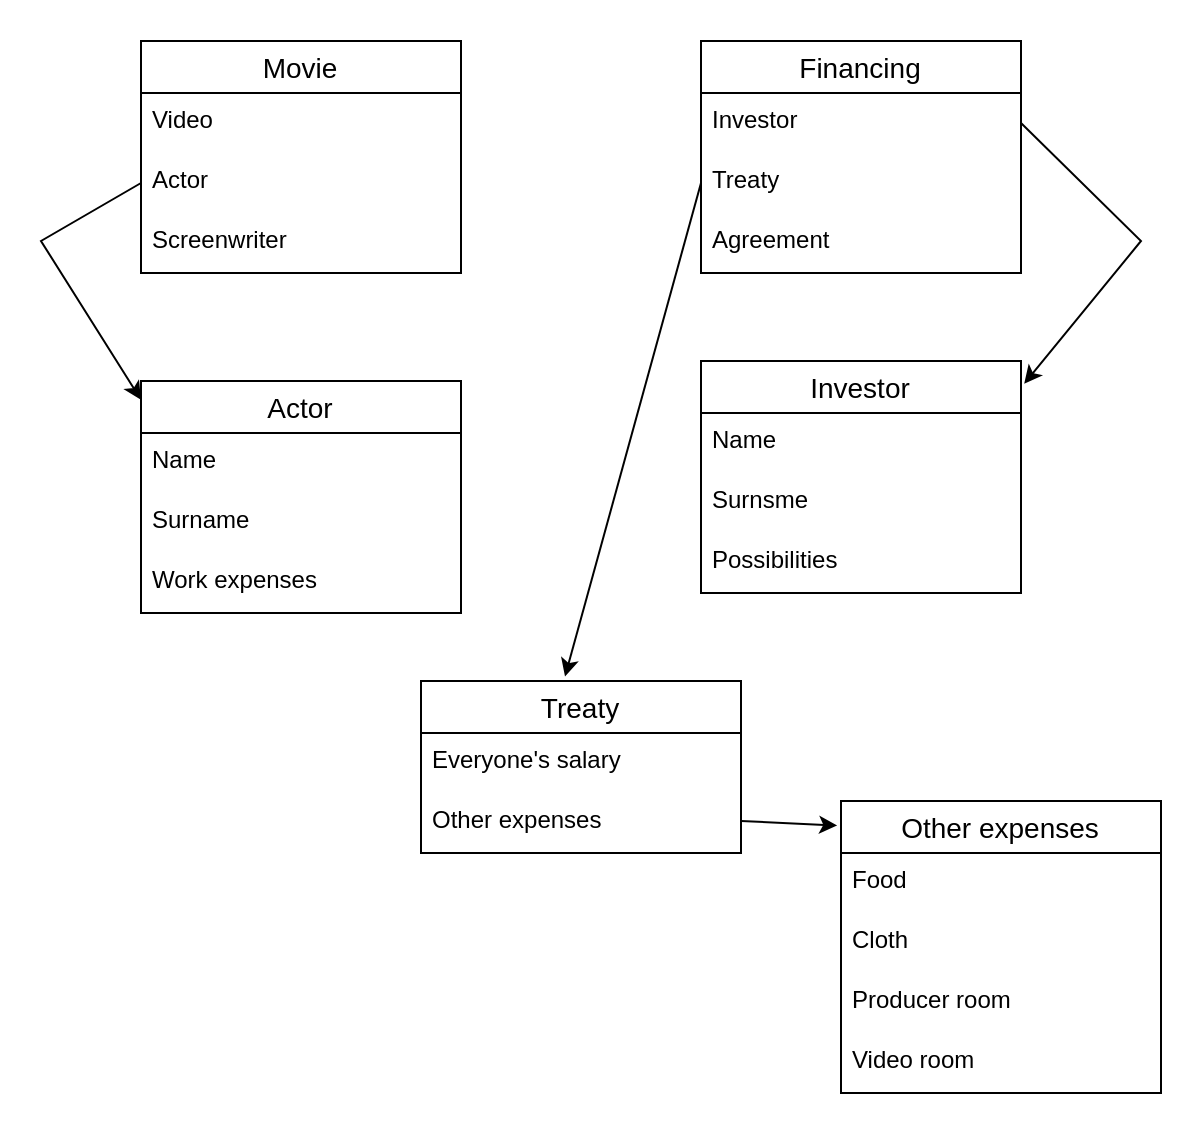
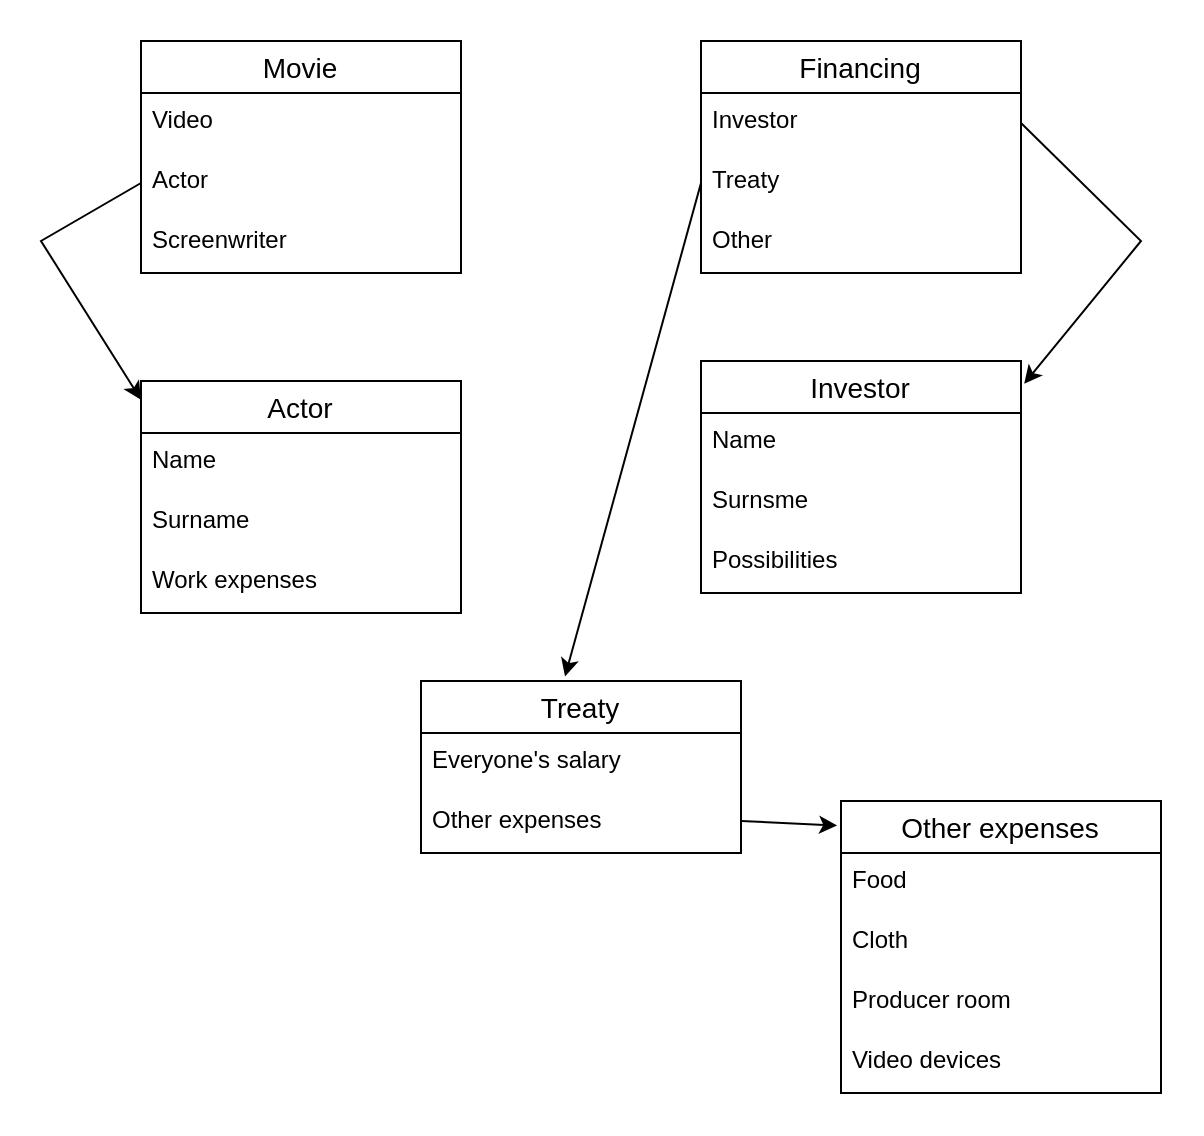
node "Agreement": label "Agreement" -> "Other"
node "Video room": label "Video room" -> "Video devices"
